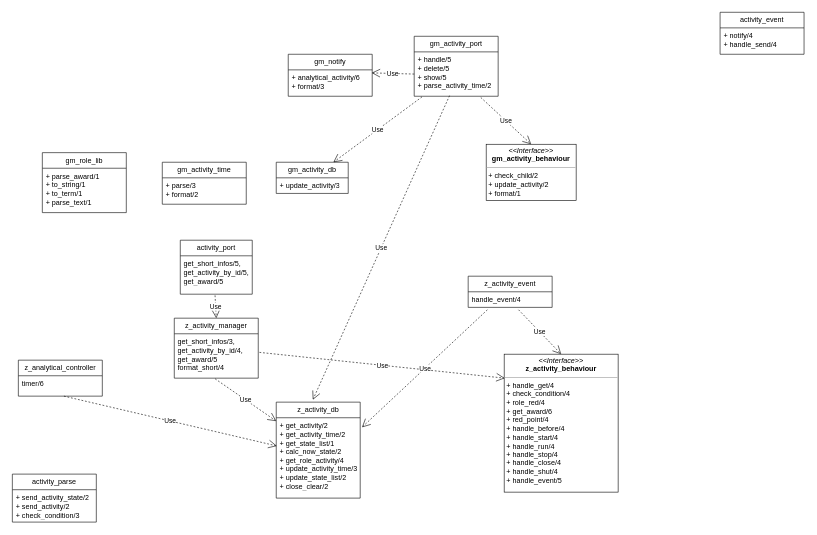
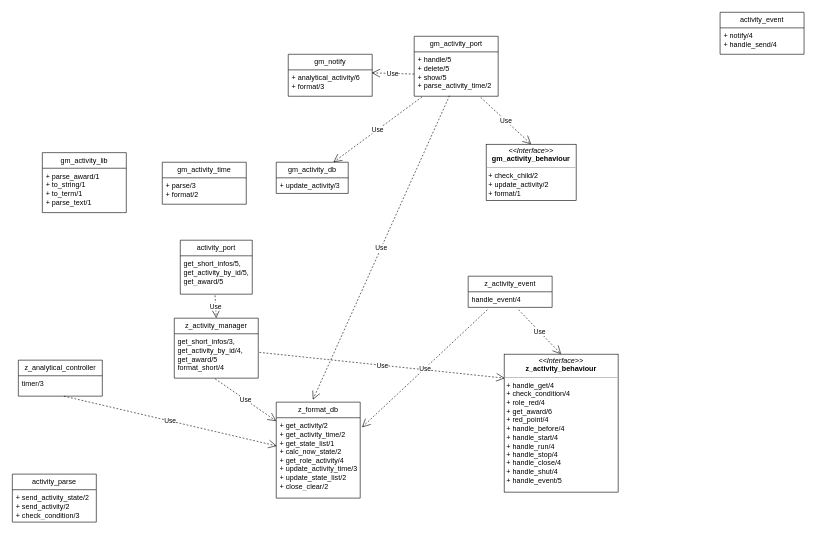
node "gm_role_lib": label "gm_role_lib" -> "gm_activity_lib"
node "timer/6": label "timer/6" -> "timer/3"
node "z_activity_db": label "z_activity_db" -> "z_format_db"
